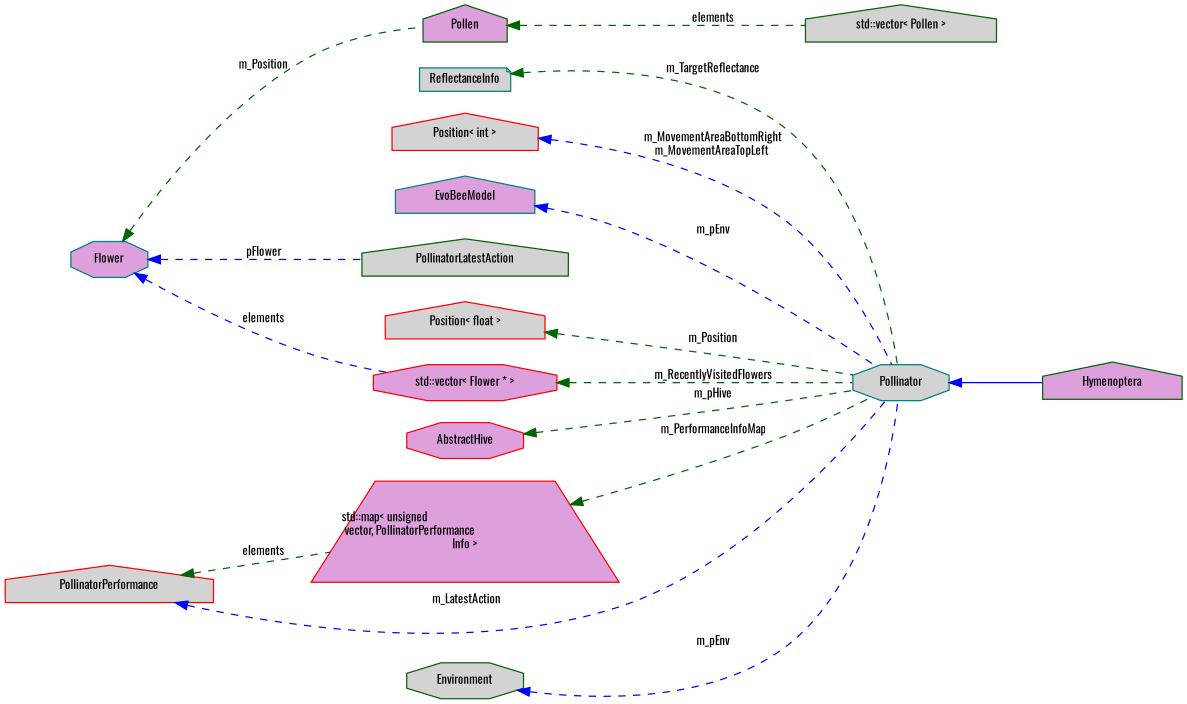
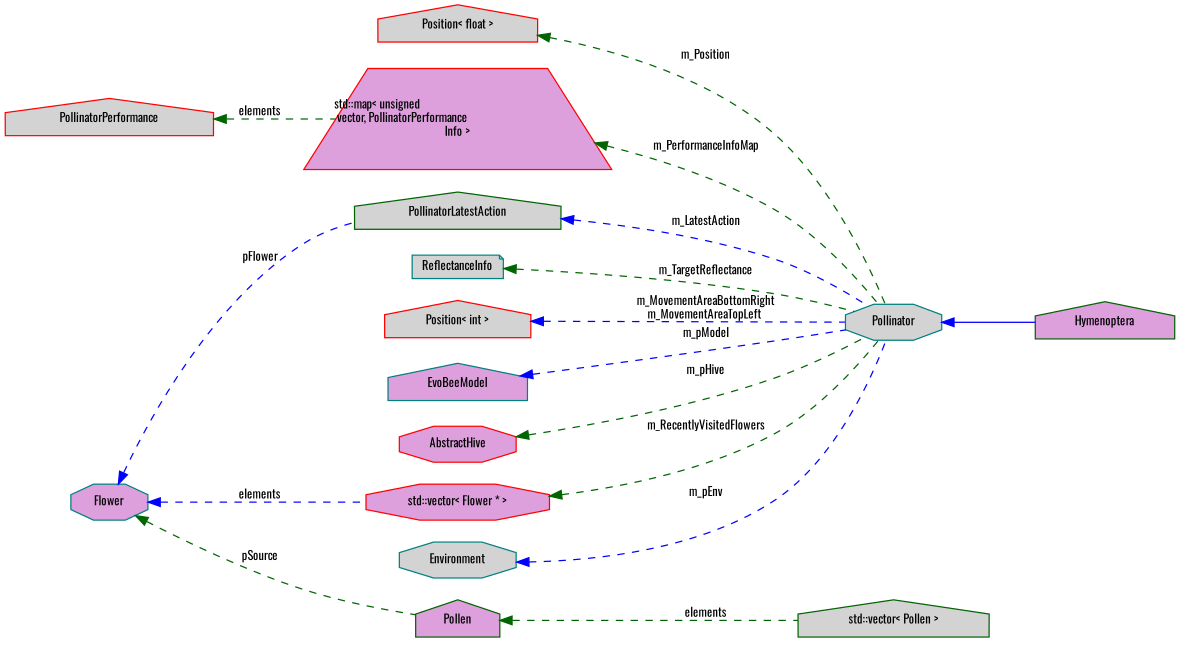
edge "Pollen" -> "Flower": label " m_Position" -> " pSource"
edge "Pollinator" -> "EvoBeeModel": label " m_pEnv" -> " m_pModel"
edge "Pollinator" -> "PollinatorPerformance": now "Pollinator" -> "PollinatorLatestAction"
node "Environment": color darkgreen -> teal
